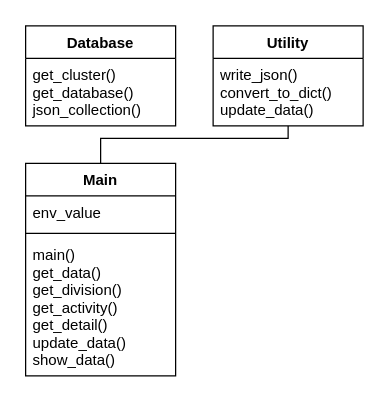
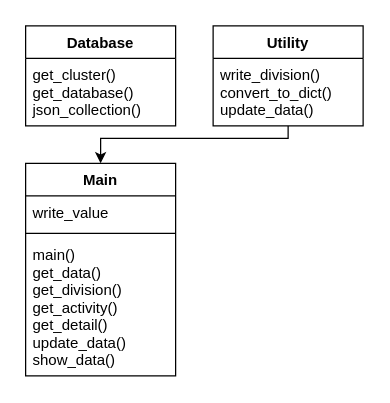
node "write_json() convert_to_dict() update_data()": label "write_json() convert_to_dict() update_data()" -> "write_division() convert_to_dict() update_data()"
edge "Utility" -- "Main": arrowhead none -> classic
node "env_value": label "env_value" -> "write_value"
